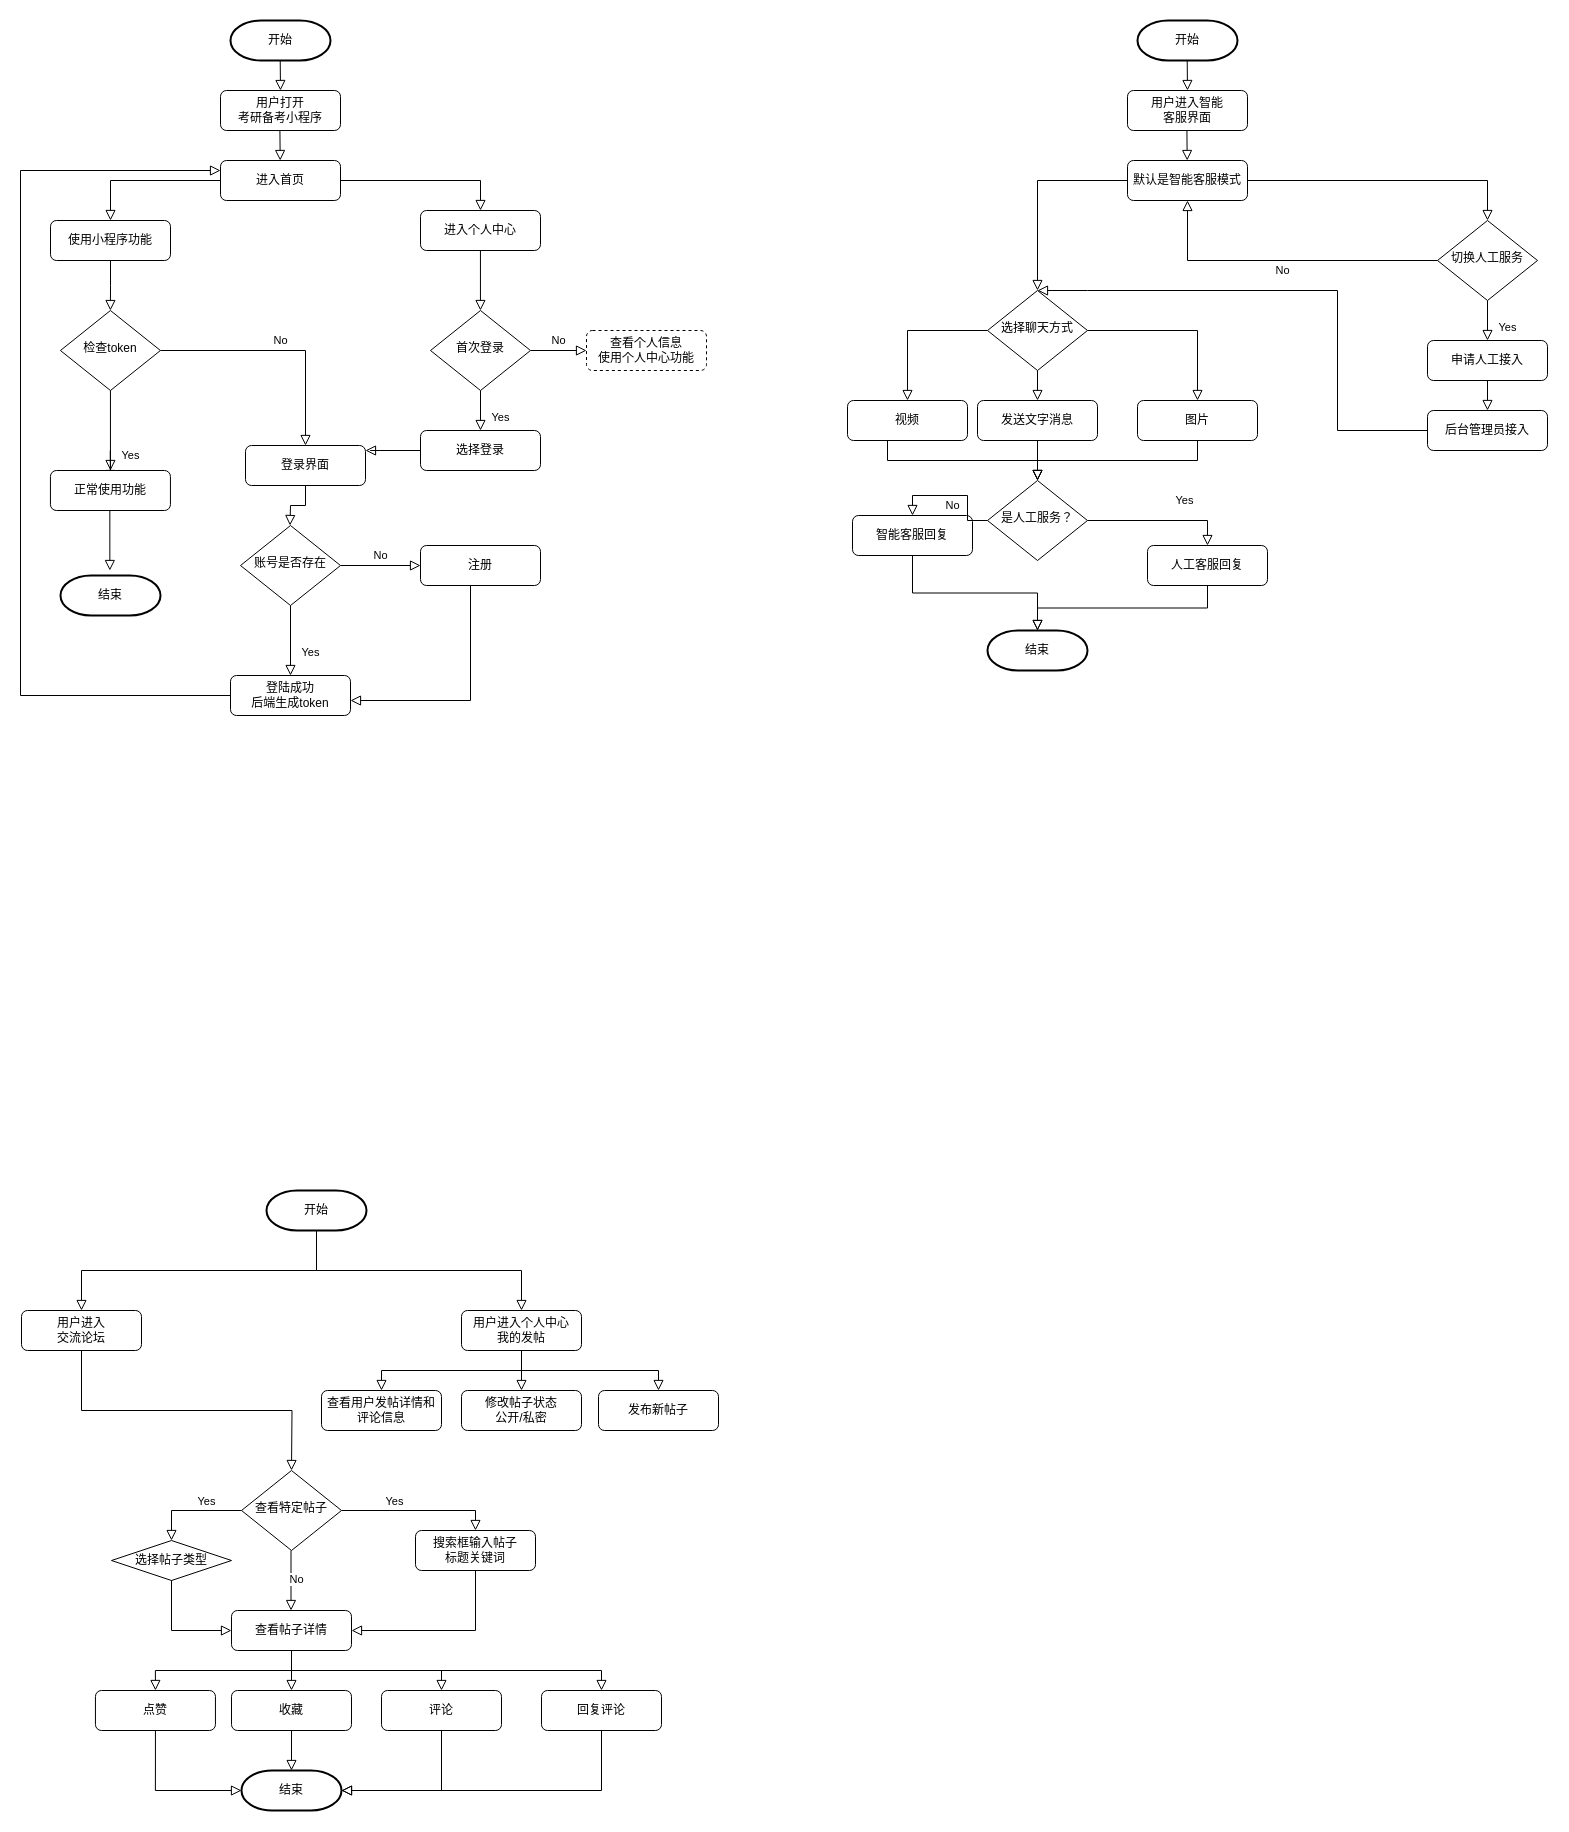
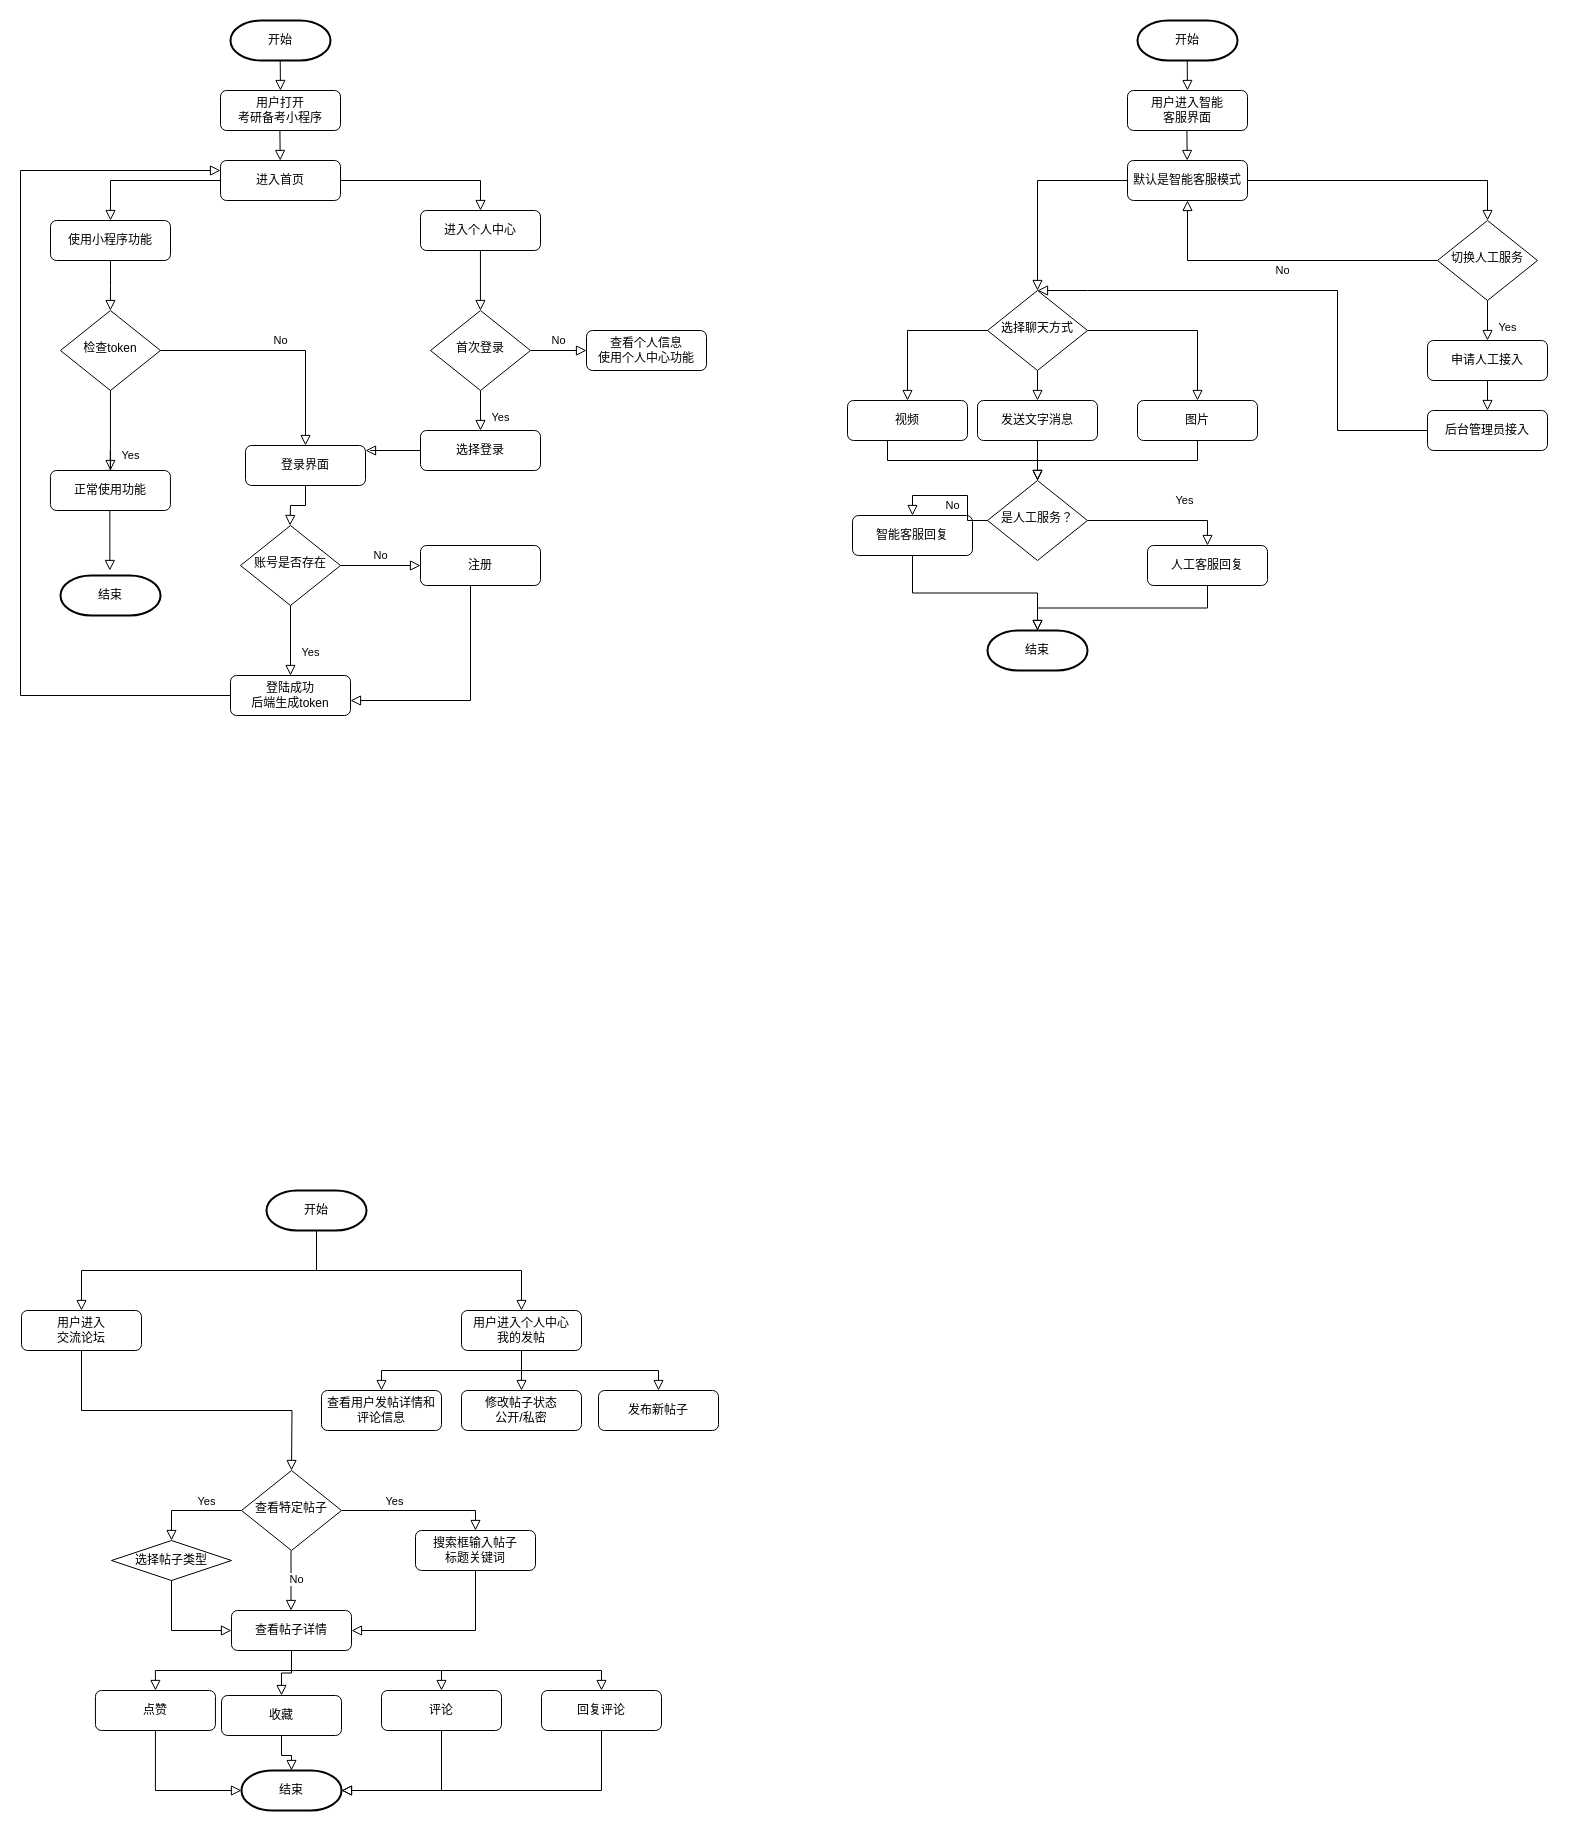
node "查看个人信息 使用个人中心功能": style dashed -> solid
node "收藏": moved (292, 1711) -> (282, 1716)
